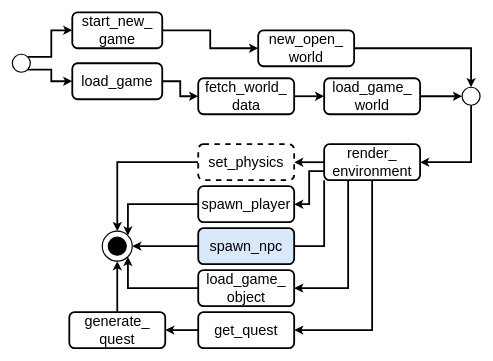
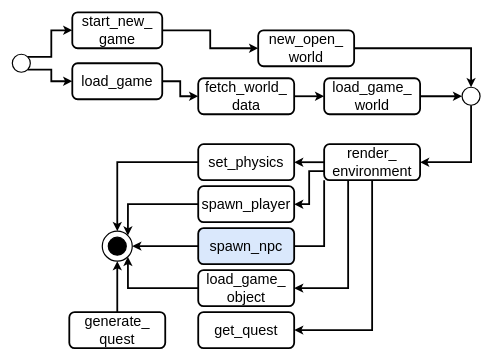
node "set_physics": style dashed -> solid
edge "get_quest" -> "generate_ quest": removed
